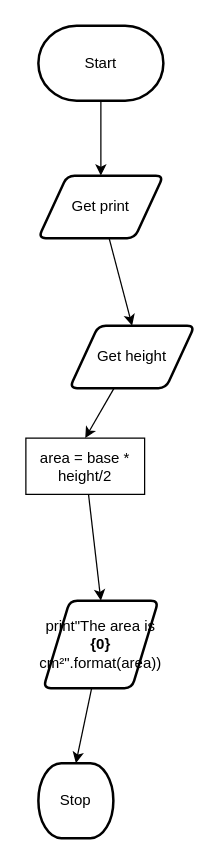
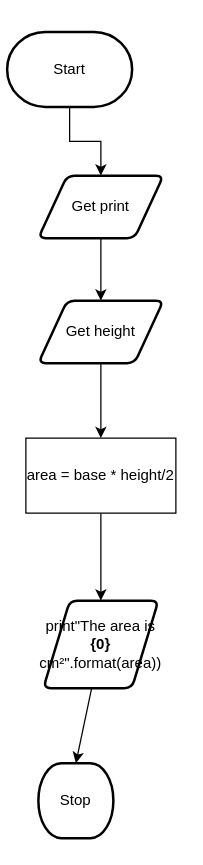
node "Start": moved (101, 63) -> (69, 69)
node "Get height": moved (132, 357) -> (101, 332)
node "area = base * height/2": size 119x56 -> 150x75
